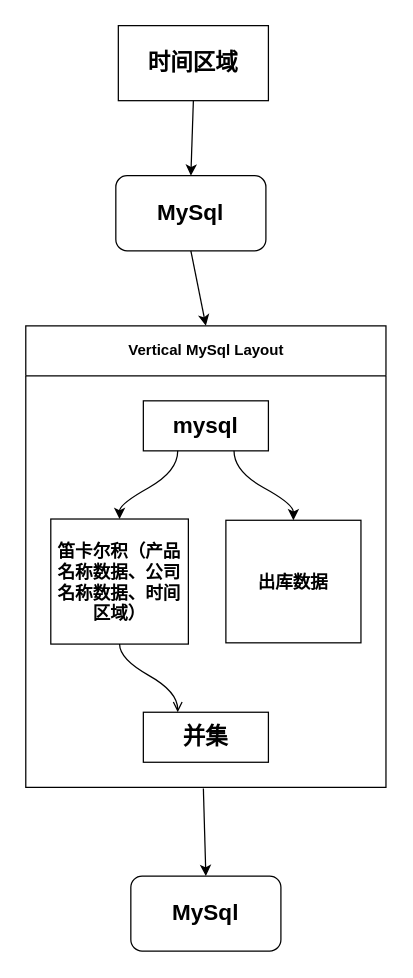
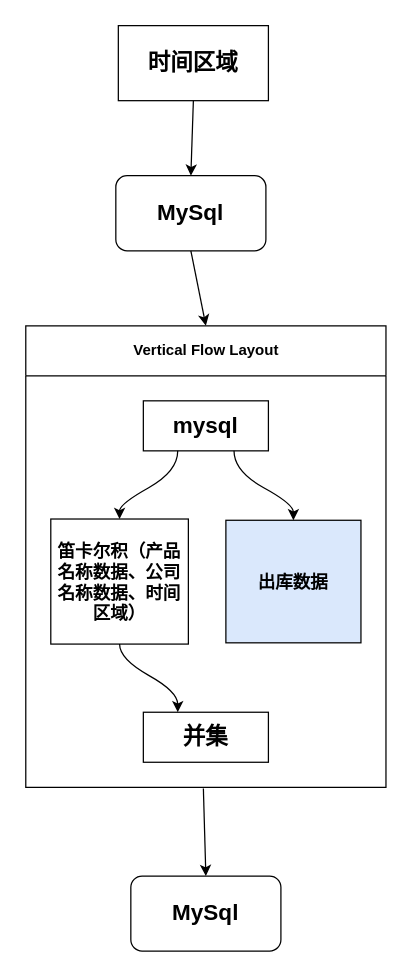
node "Vertical MySql Layout": label "Vertical MySql Layout" -> "Vertical Flow Layout"
node "出库数据": fillcolor #ffffff -> #dae8fc
edge "笛卡尔积（产品名称数据、公司名称数据、时间区域）" -> "并集": arrowhead open -> classic
